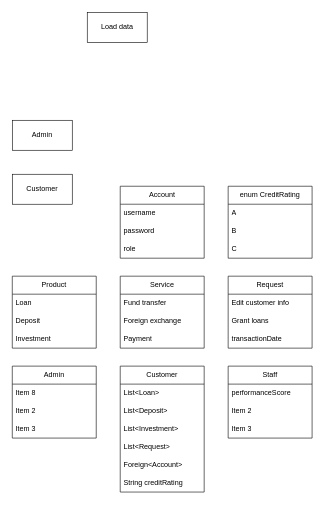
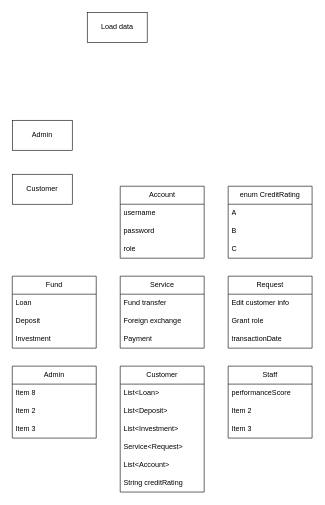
node "Product": label "Product" -> "Fund"
node "Grant loans": label "Grant loans" -> "Grant role"
node "List<Request>": label "List<Request>" -> "Service<Request>"
node "Foreign<Account>": label "Foreign<Account>" -> "List<Account>"
